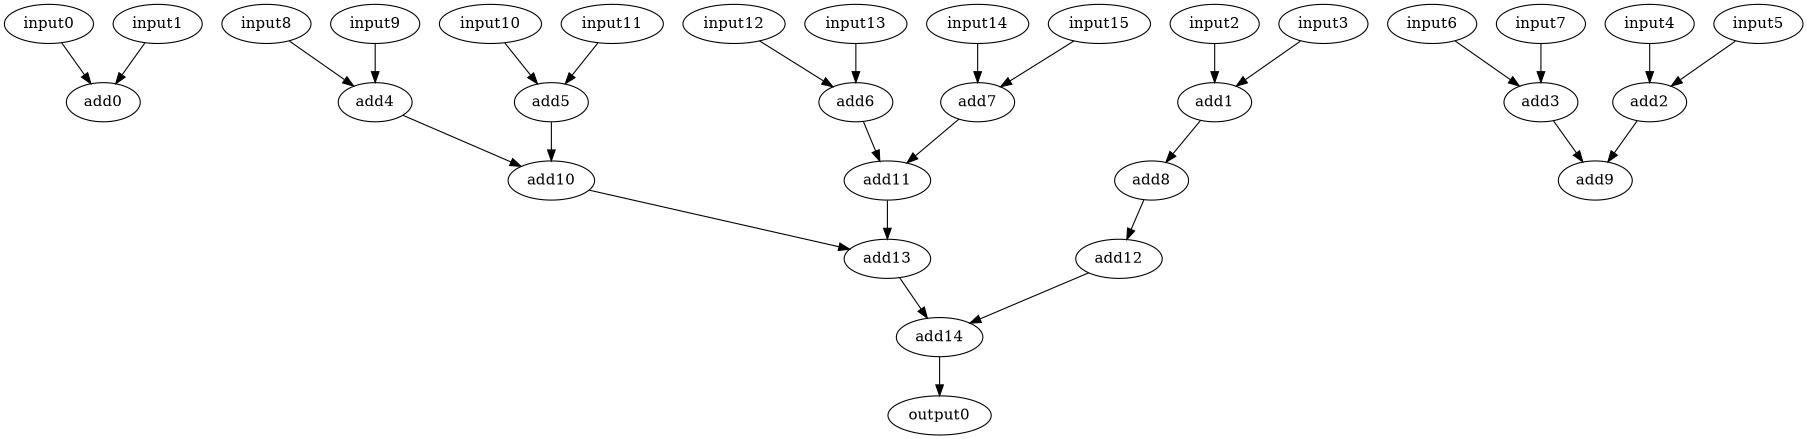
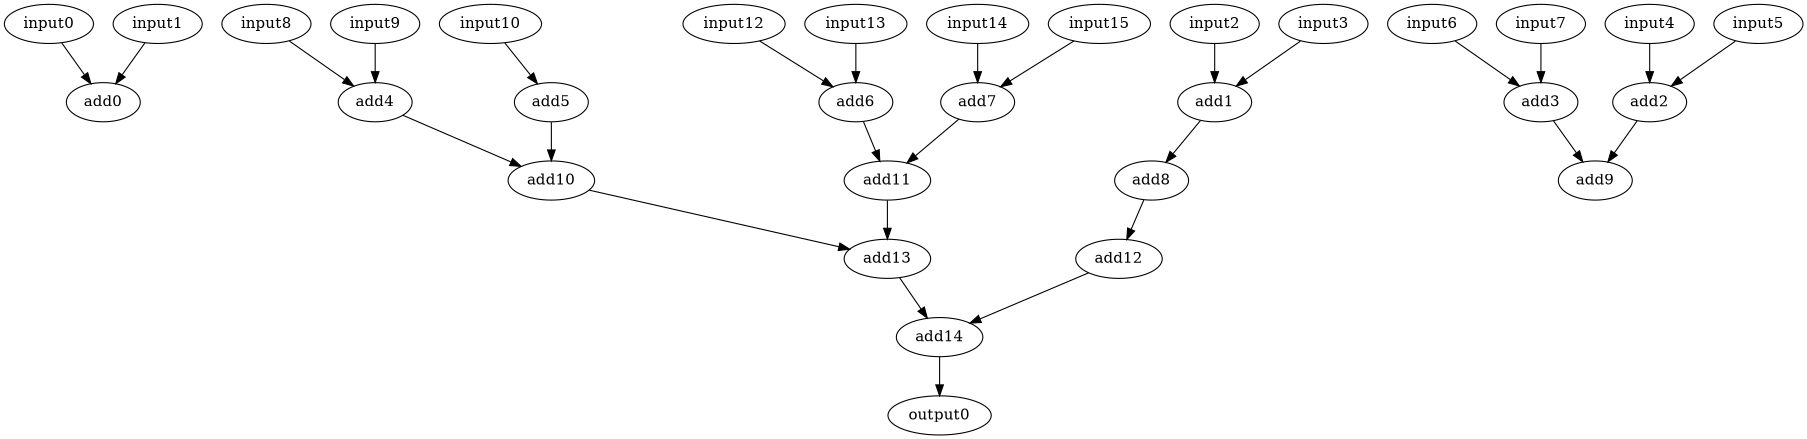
node "input11": removed
